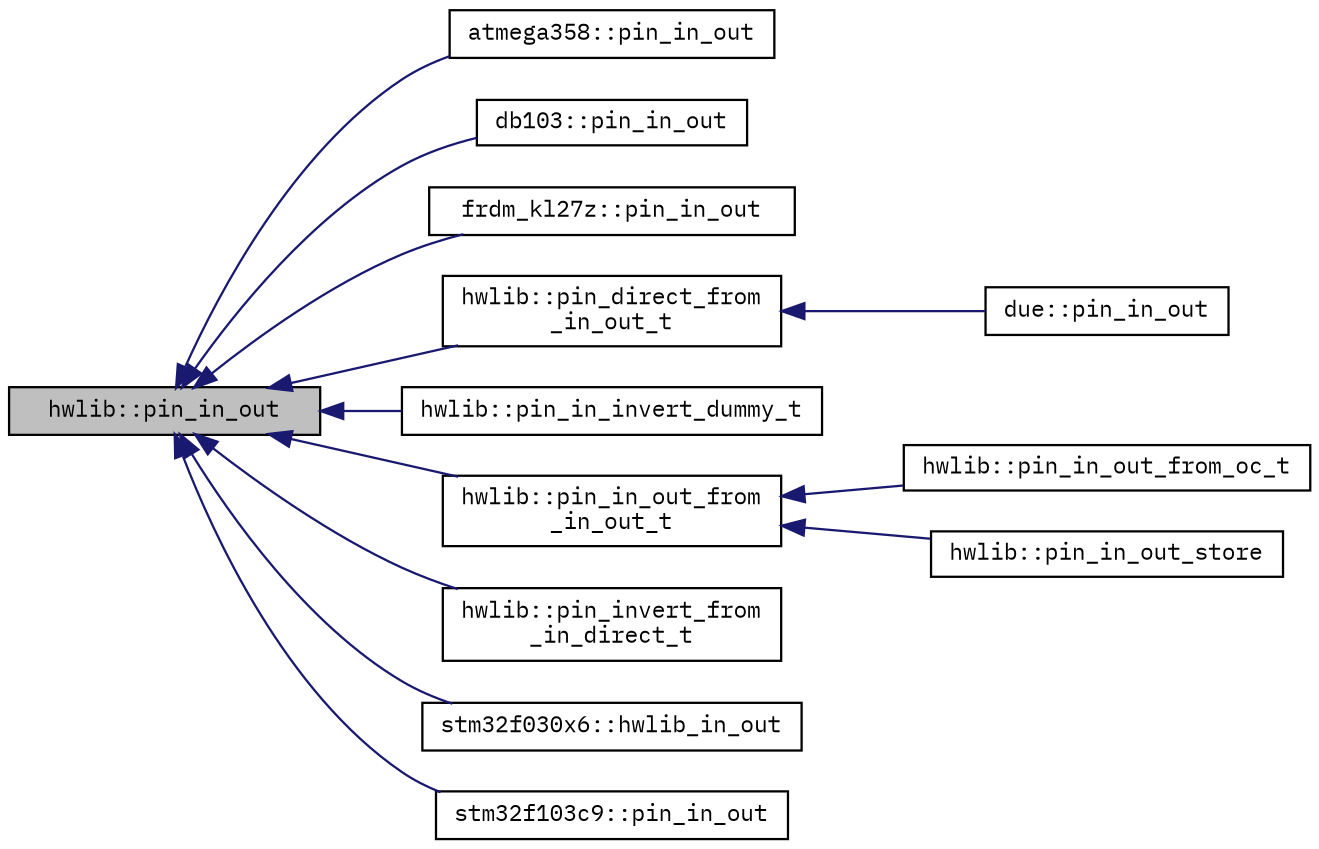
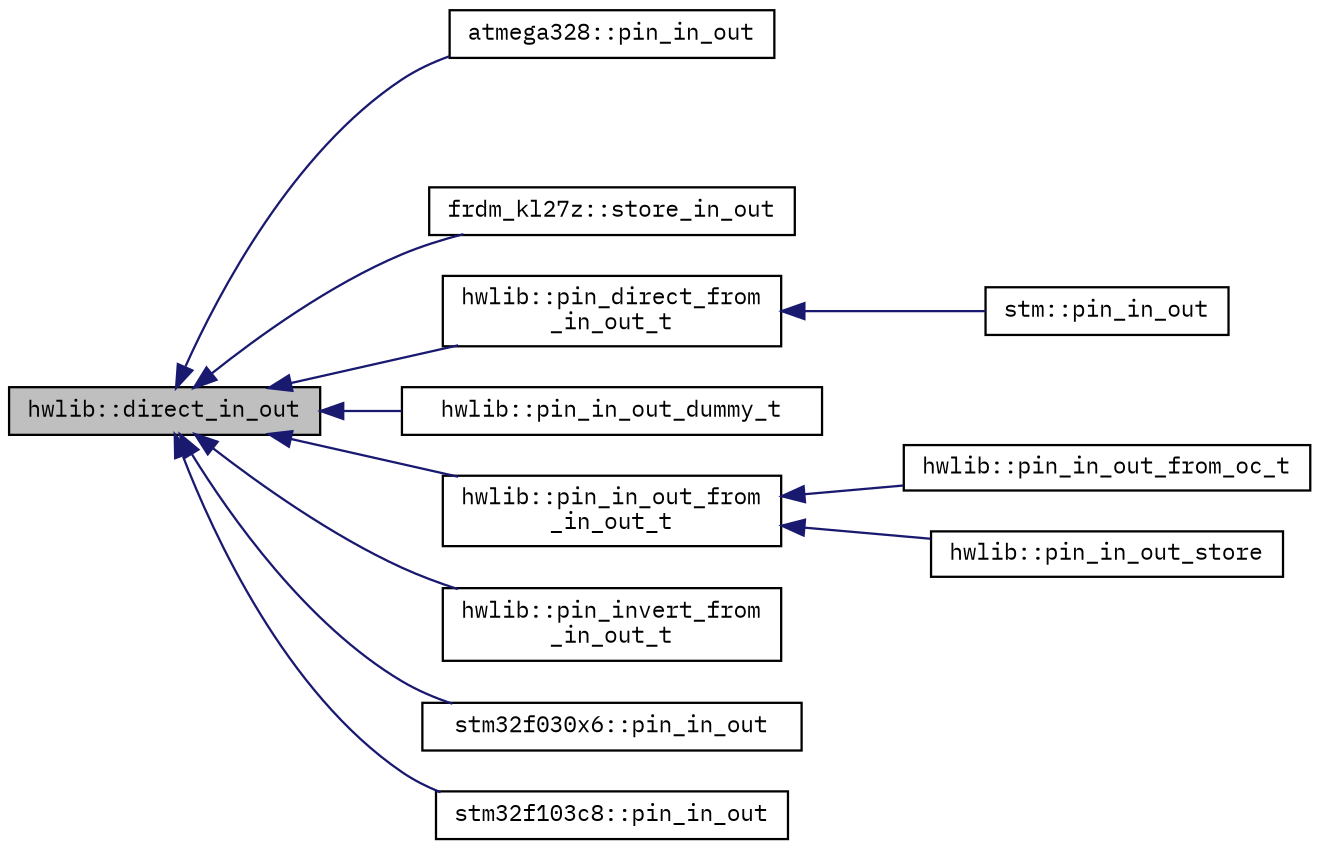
node "atmega358::pin_in_out": label "atmega358::pin_in_out" -> "atmega328::pin_in_out"
node "db103::pin_in_out": removed
node "frdm_kl27z::pin_in_out": label "frdm_kl27z::pin_in_out" -> "frdm_kl27z::store_in_out"
node "due::pin_in_out": label "due::pin_in_out" -> "stm::pin_in_out"
node "hwlib::pin_in_out": label "hwlib::pin_in_out" -> "hwlib::direct_in_out"
node "hwlib::pin_in_invert_dummy_t": label "hwlib::pin_in_invert_dummy_t" -> "hwlib::pin_in_out_dummy_t"
node "hwlib::pin_invert_from _in_direct_t": label "hwlib::pin_invert_from _in_direct_t" -> "hwlib::pin_invert_from _in_out_t"
node "stm32f030x6::hwlib_in_out": label "stm32f030x6::hwlib_in_out" -> "stm32f030x6::pin_in_out"
node "stm32f103c9::pin_in_out": label "stm32f103c9::pin_in_out" -> "stm32f103c8::pin_in_out"
